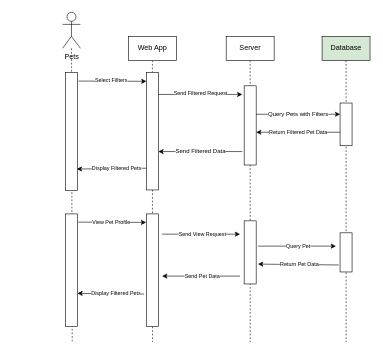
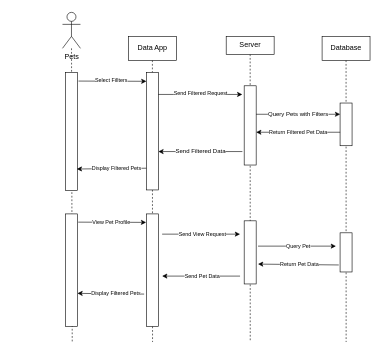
node "Web App": label "Web App" -> "Data App"
node "Server": size 48x24 -> 48x18
node "Database": fillcolor #d5e8d4 -> #ffffff
